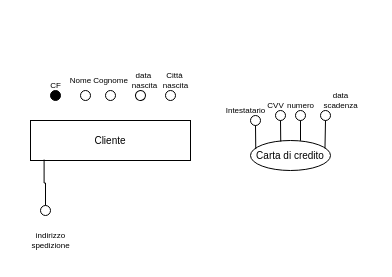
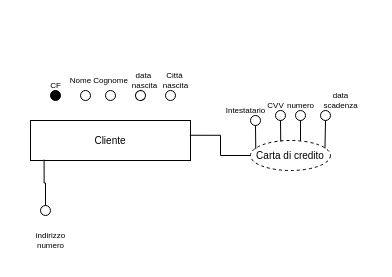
edge "Cliente" -- "Carta di credito": added
node "Carta di credito": style solid -> dashed
node "indirizzo spedizione": label "indirizzo spedizione" -> "indirizzo numero"
